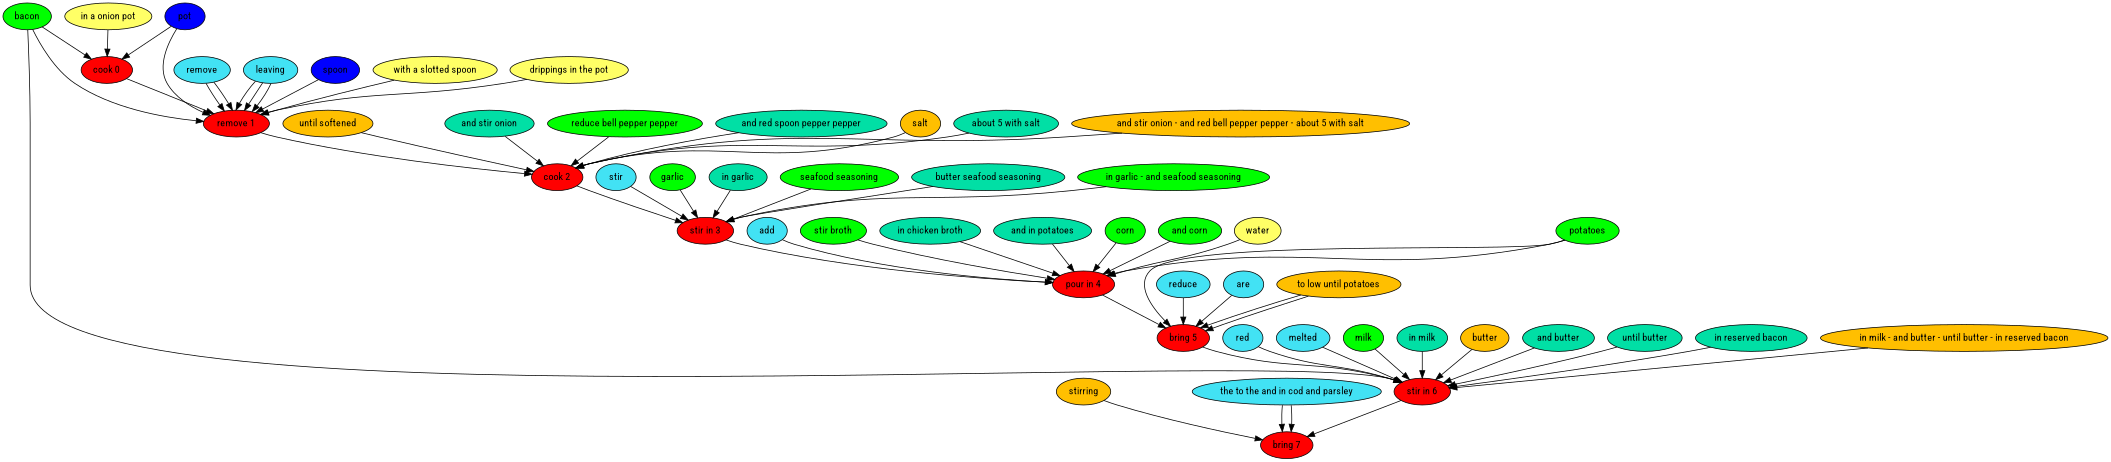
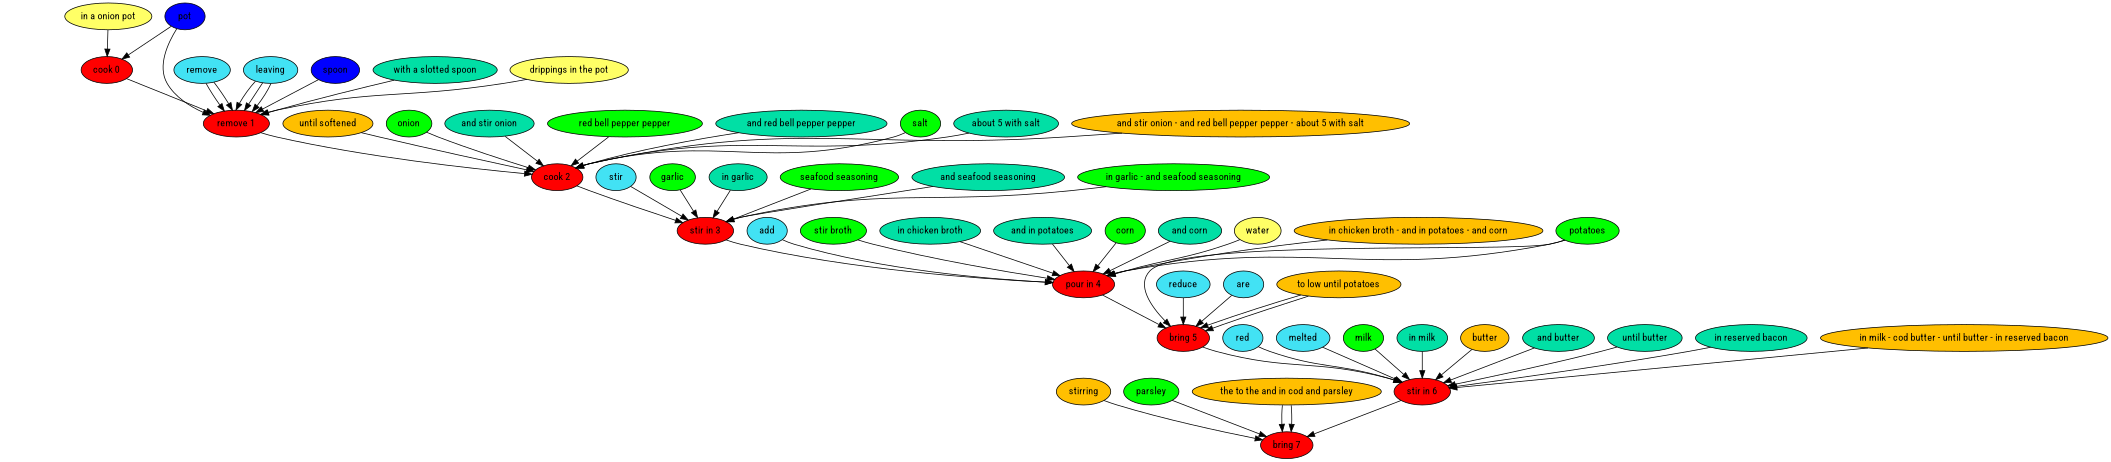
node "bacon": removed
node "with a slotted spoon": fillcolor #ffff66 -> #01dfa5
node "onion": added
node "reduce bell pepper pepper": label "reduce bell pepper pepper" -> "red bell pepper pepper"
node "and red spoon pepper pepper": label "and red spoon pepper pepper" -> "and red bell pepper pepper"
node "salt": fillcolor #ffbf00 -> green
node "butter seafood seasoning": label "butter seafood seasoning" -> "and seafood seasoning"
node "and corn": fillcolor green -> #01dfa5
node "in chicken broth - and in potatoes - and corn": added
node "in milk - and butter - until butter - in reserved bacon": label "in milk - and butter - until butter - in reserved bacon" -> "in milk - cod butter - until butter - in reserved bacon"
node "parsley": added
node "the to the and in cod and parsley": fillcolor #42e2f4 -> #ffbf00
